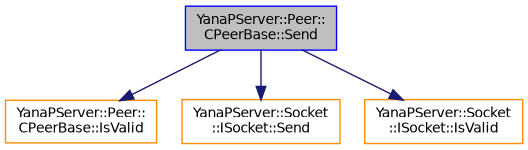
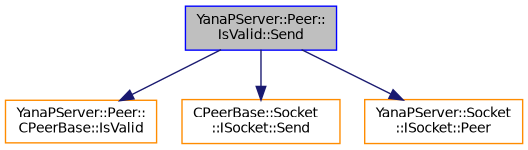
node "YanaPServer::Peer:: CPeerBase::Send": label "YanaPServer::Peer:: CPeerBase::Send" -> "YanaPServer::Peer:: IsValid::Send"
node "YanaPServer::Socket ::ISocket::Send": label "YanaPServer::Socket ::ISocket::Send" -> "CPeerBase::Socket ::ISocket::Send"
node "YanaPServer::Socket ::ISocket::IsValid": label "YanaPServer::Socket ::ISocket::IsValid" -> "YanaPServer::Socket ::ISocket::Peer"
